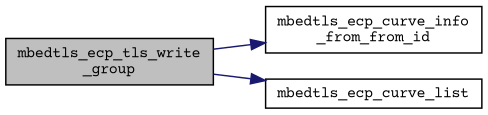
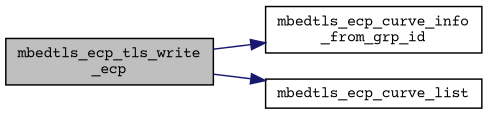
node "mbedtls_ecp_curve_info _from_from_id": label "mbedtls_ecp_curve_info _from_from_id" -> "mbedtls_ecp_curve_info _from_grp_id"
node "mbedtls_ecp_tls_write _group": label "mbedtls_ecp_tls_write _group" -> "mbedtls_ecp_tls_write _ecp"
